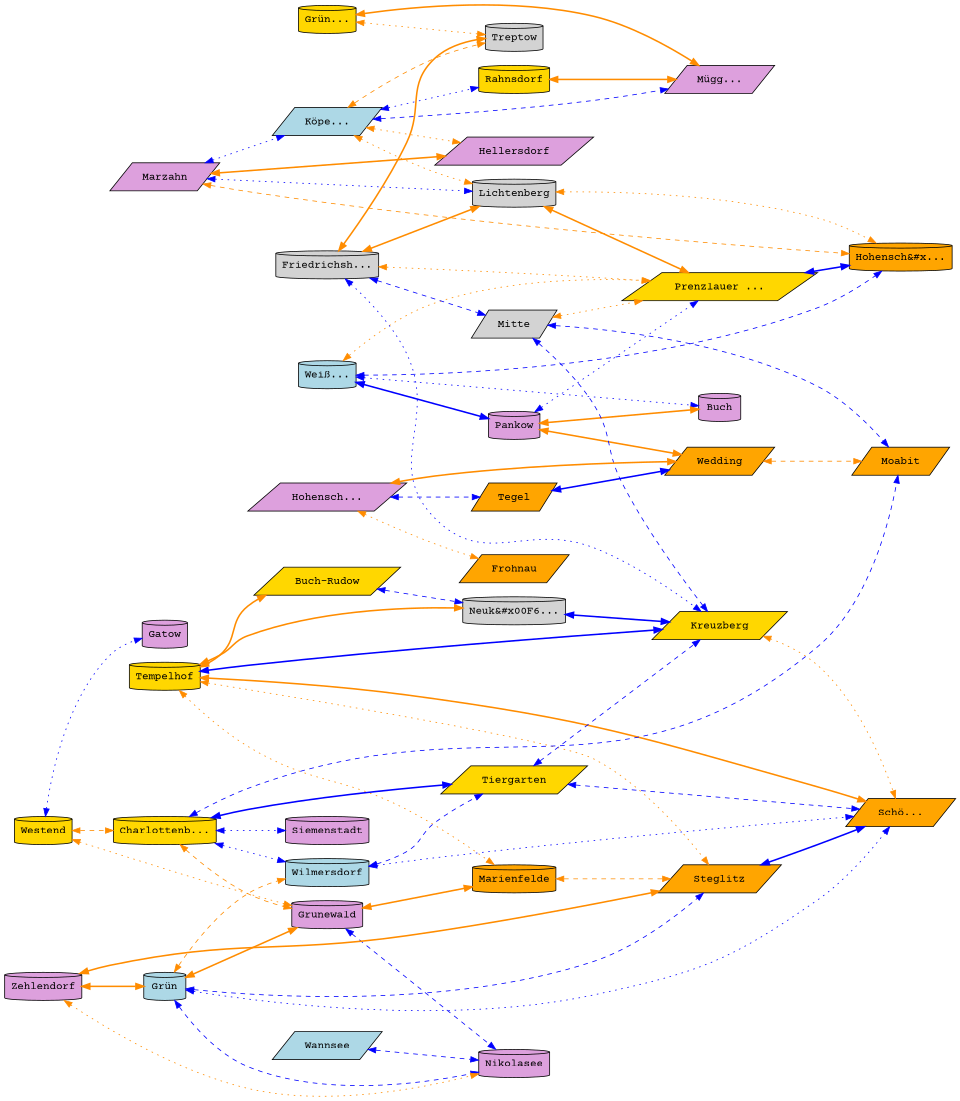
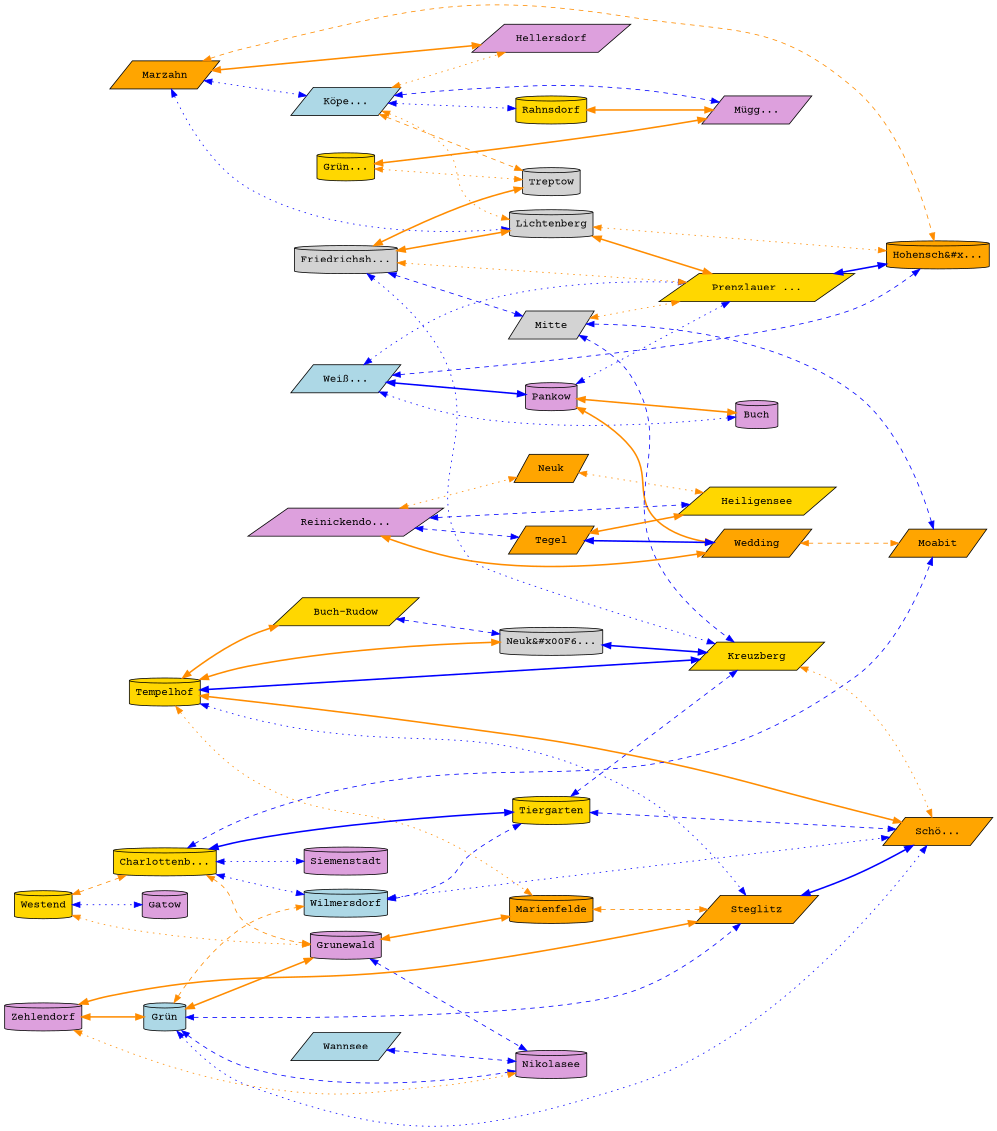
node "Marzahn": fillcolor plum -> orange
edge "Prenzlauer ..." -- "Weiß...": color darkorange -> blue
node "Weiß...": shape cylinder -> parallelogram
node "Hohensch...": label "Hohensch..." -> "Reinickendo..."
node "Heiligensee": added
node "Frohnau": label "Frohnau" -> "Neuk"
edge "Tempelhof" -- "Steglitz": color darkorange -> blue
node "Tiergarten": shape parallelogram -> cylinder
